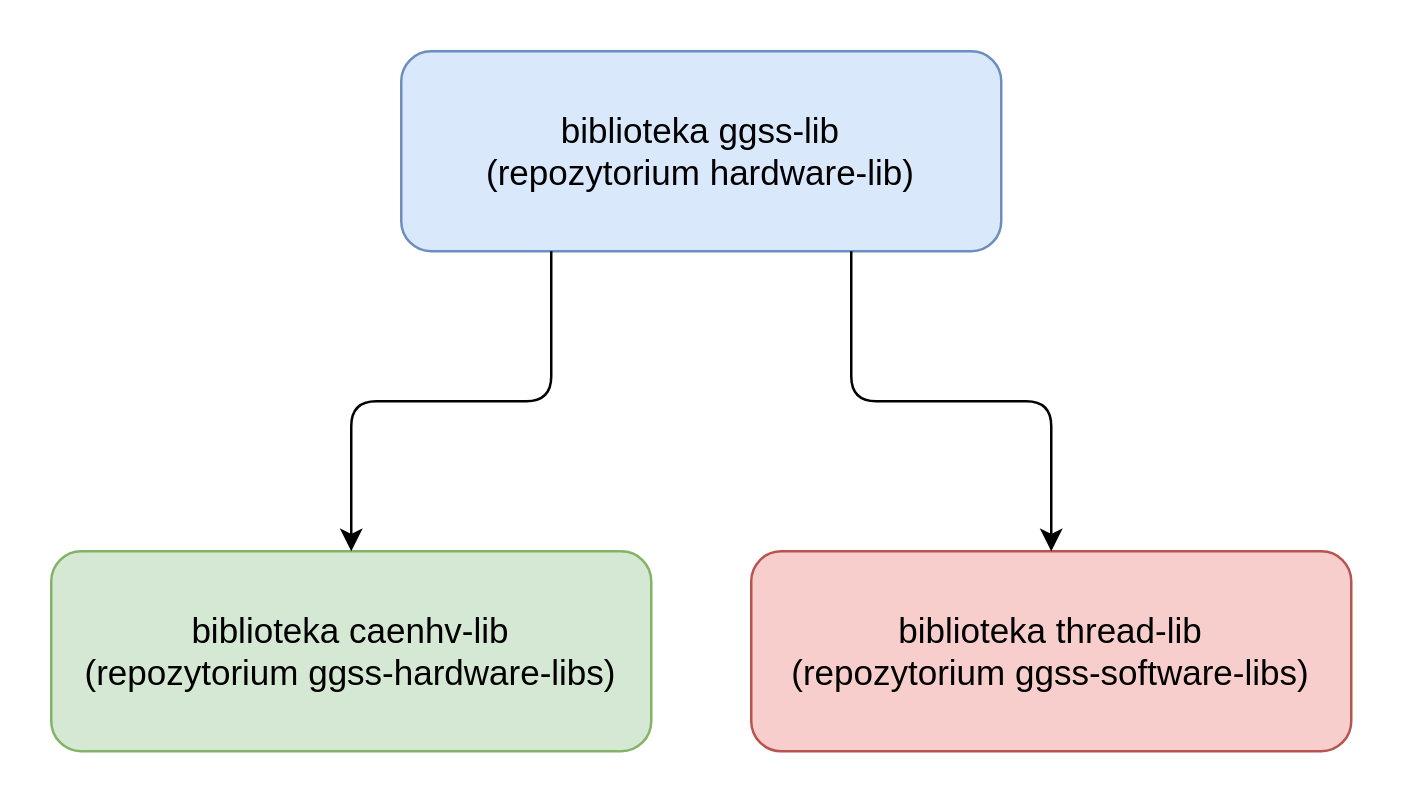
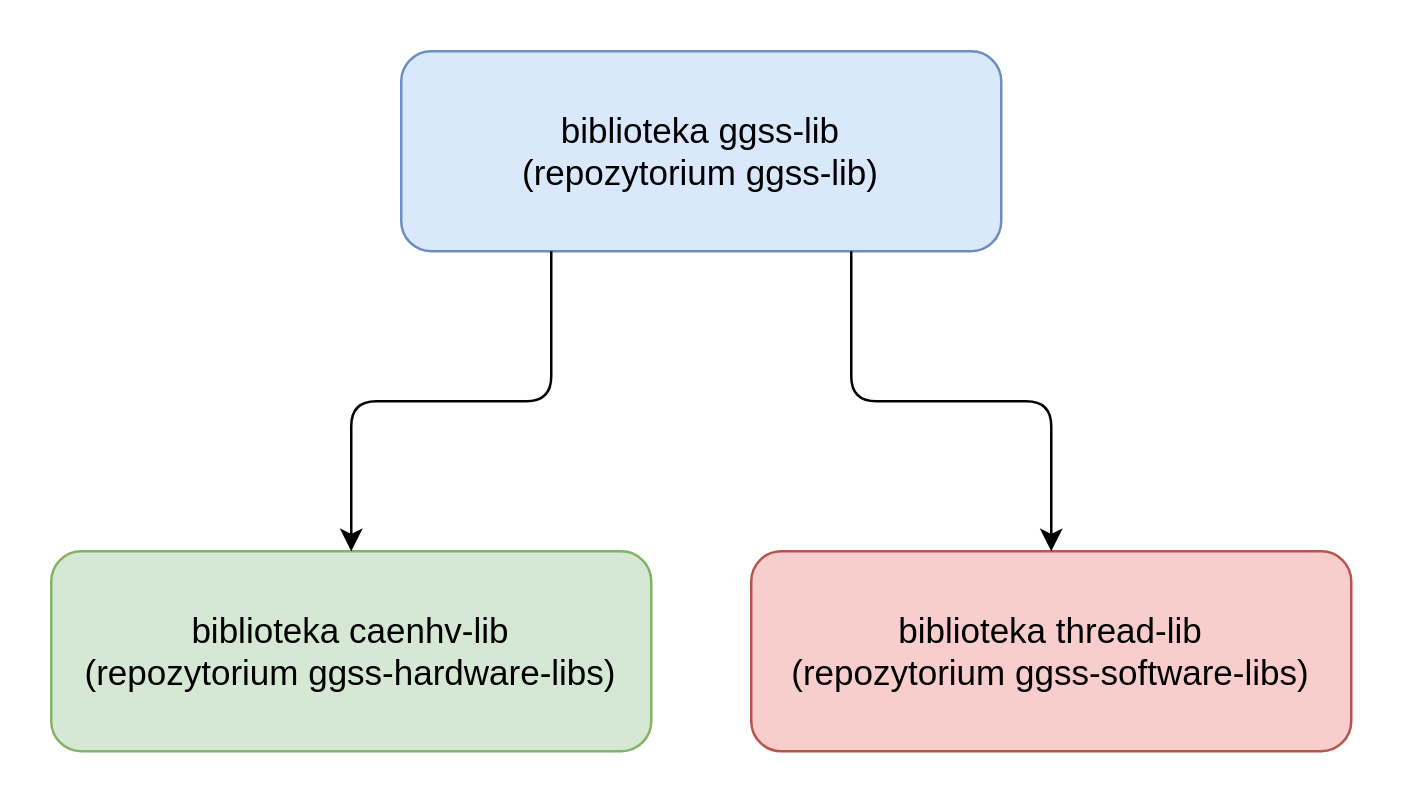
node "biblioteka ggss-lib(repozytorium hardware-lib)": label "biblioteka ggss-lib(repozytorium hardware-lib)" -> "biblioteka ggss-lib(repozytorium ggss-lib)"
